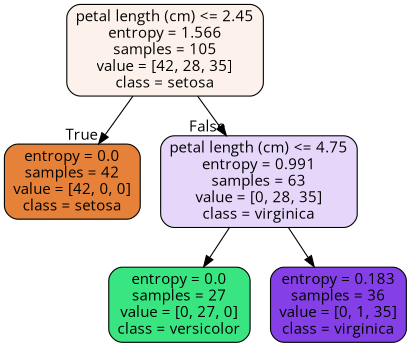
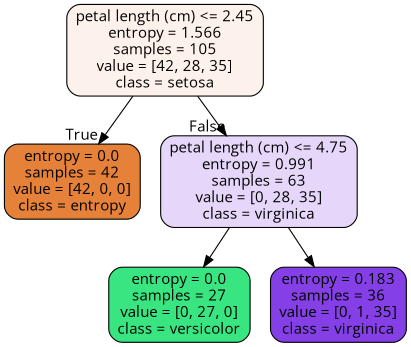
node "entropy = 0.0 samples = 42 value = [42, 0, 0] class = setosa": label "entropy = 0.0 samples = 42 value = [42, 0, 0] class = setosa" -> "entropy = 0.0 samples = 42 value = [42, 0, 0] class = entropy"
